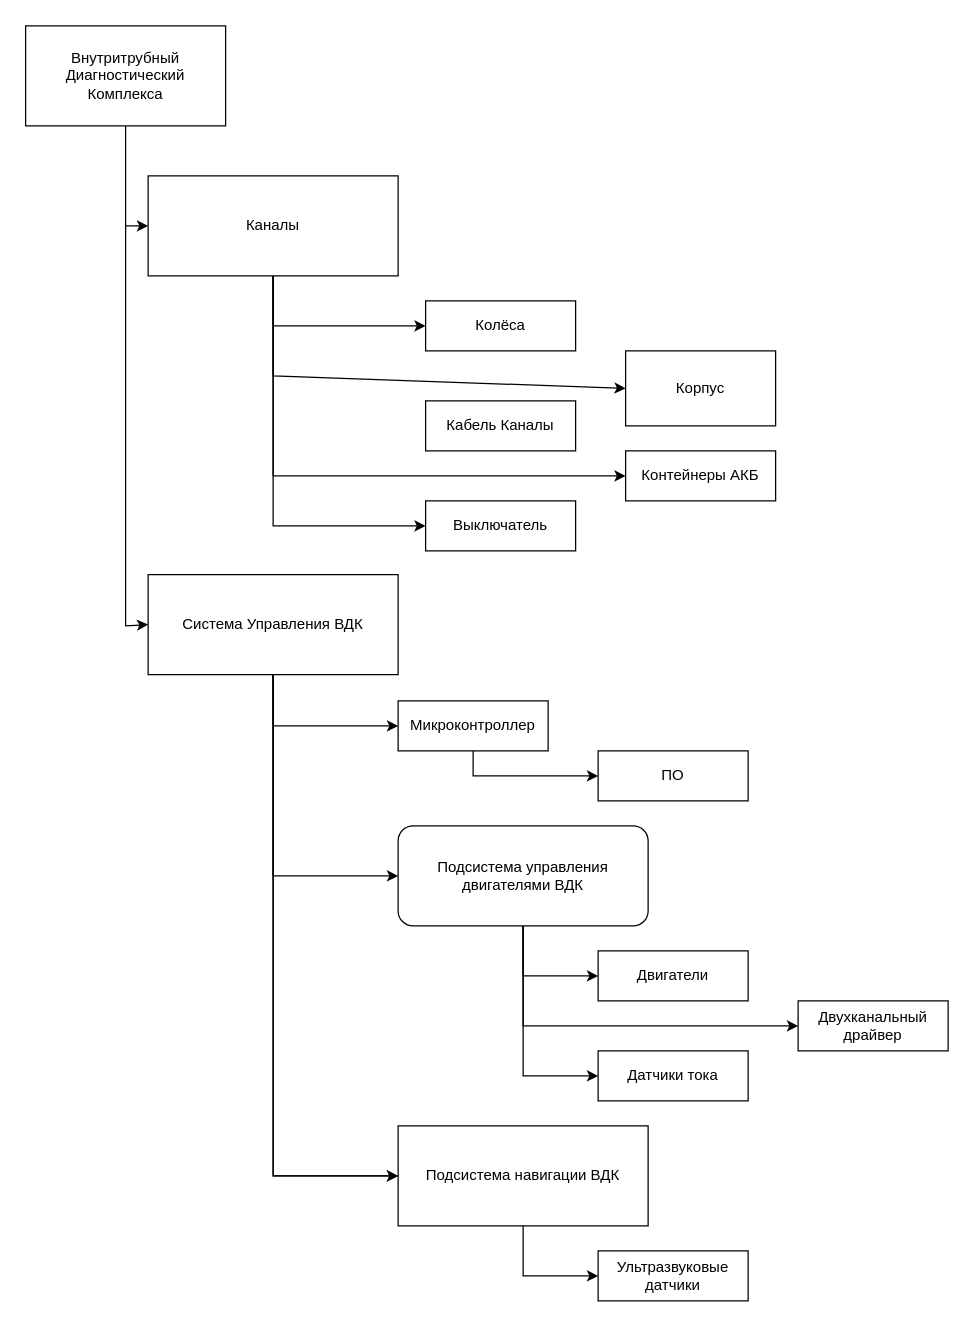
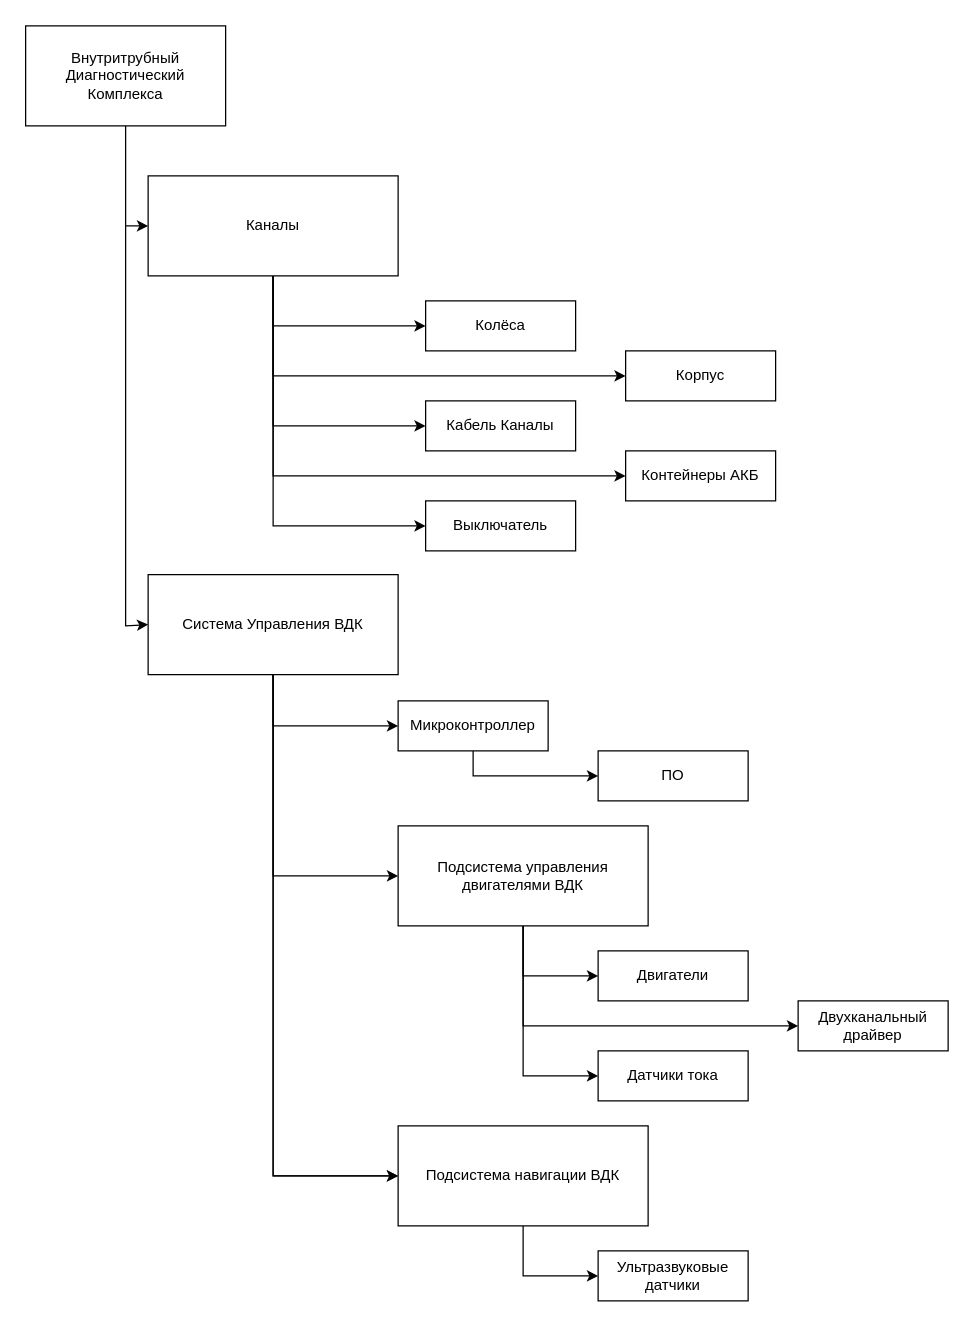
node "Корпус": size 150x75 -> 150x50
edge "Каналы" -> "Кабель Каналы": added
node "Подсистема управления двигателями ВДК": shape rounded rectangle -> rectangle
